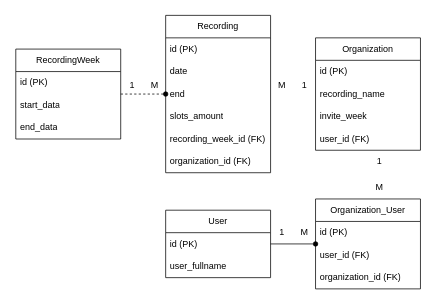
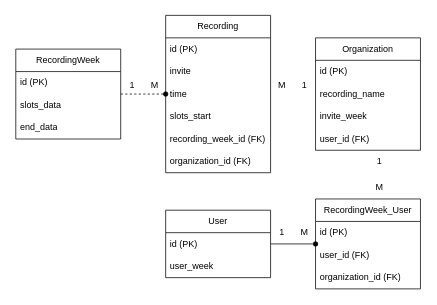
node "date": label "date" -> "invite"
node "end": label "end" -> "time"
node "start_data": label "start_data" -> "slots_data"
node "slots_amount": label "slots_amount" -> "slots_start"
node "Organization_User": label "Organization_User" -> "RecordingWeek_User"
node "user_fullname": label "user_fullname" -> "user_week"
